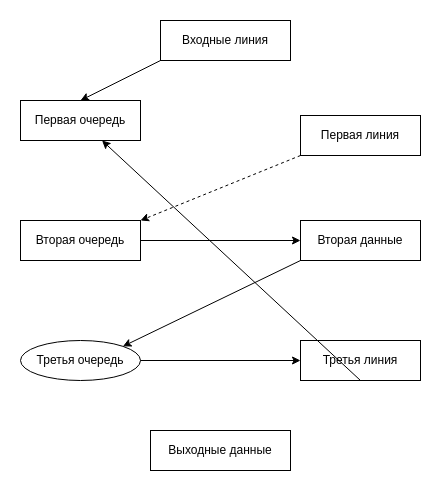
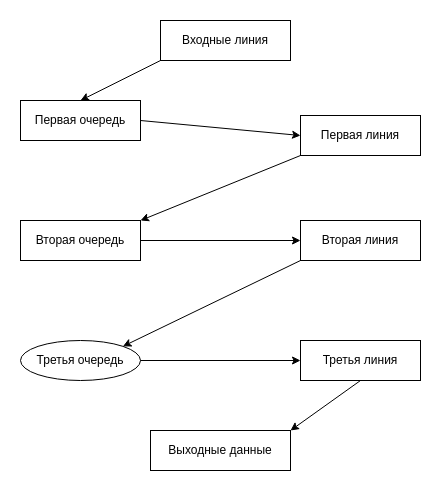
edge "Первая очередь" -> "Первая линия": added
edge "Первая линия" -> "Вторая очередь": style dashed -> solid
node "Вторая данные": label "Вторая данные" -> "Вторая линия"
edge "Третья линия" -> "Первая очередь": now "Третья линия" -> "Выходные данные"
